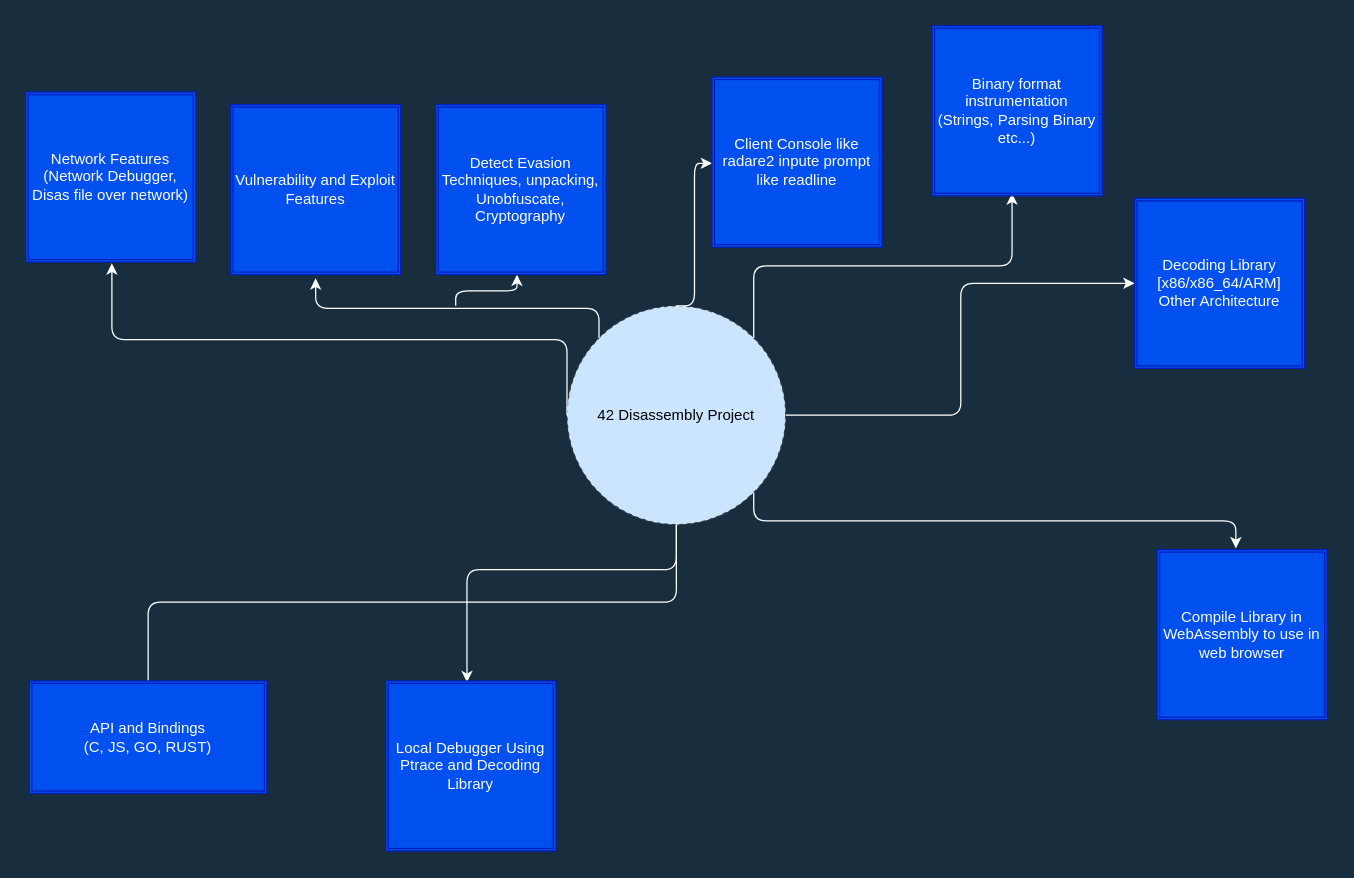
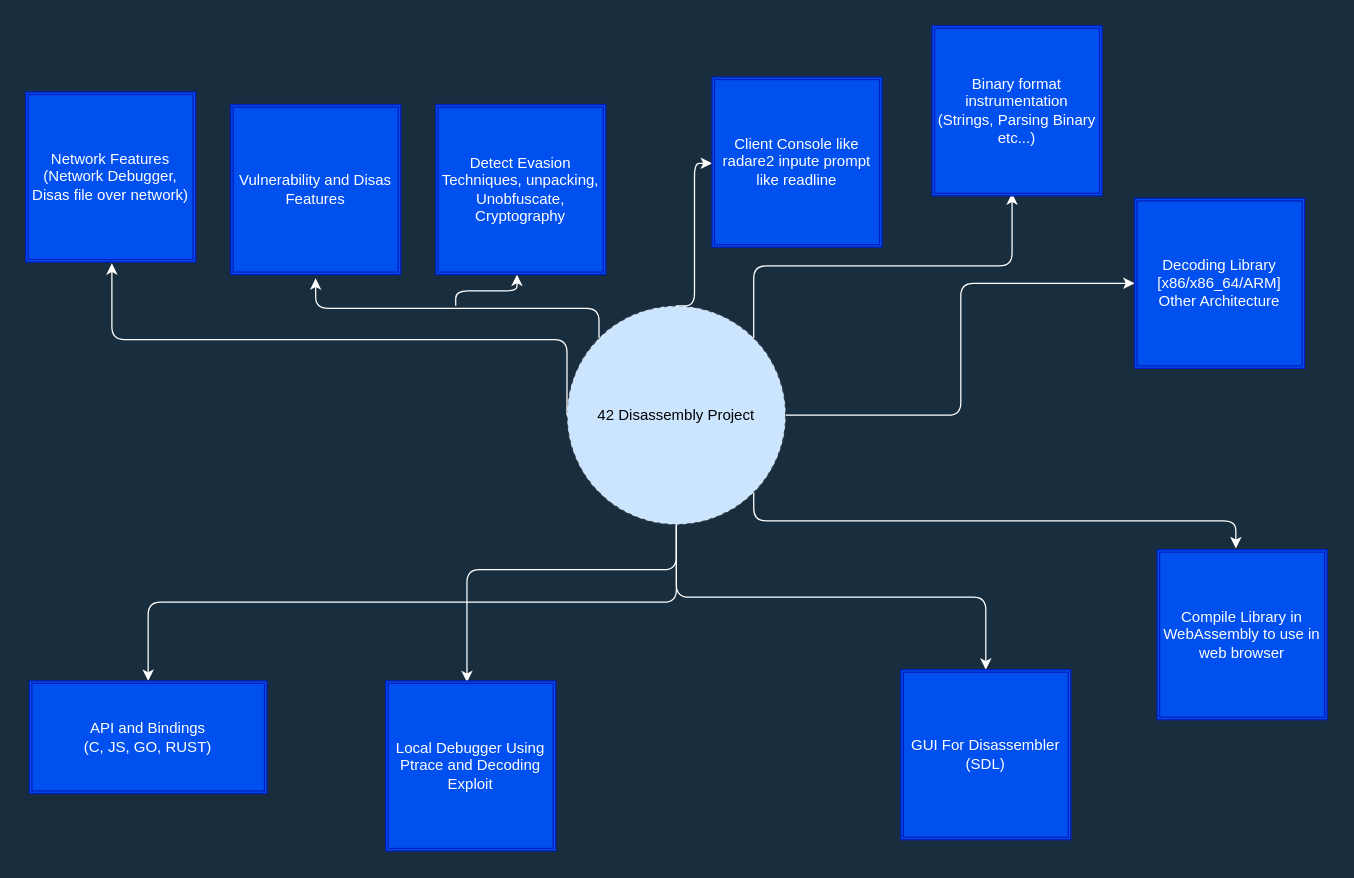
node "Vulnerability and Exploit Features": label "Vulnerability and Exploit Features" -> "Vulnerability and Disas Features"
edge "42 Disassembly Project" -> "GUI For Disassembler (SDL)": added
edge "42 Disassembly Project" -- "API and Bindings (C, JS, GO, RUST)": arrowhead none -> classic
node "GUI For Disassembler (SDL)": added
node "Local Debugger Using Ptrace and Decoding Library": label "Local Debugger Using Ptrace and Decoding Library" -> "Local Debugger Using Ptrace and Decoding Exploit"
